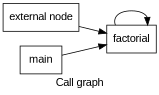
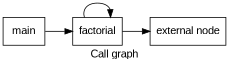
edge "external node" -> "factorial": reversed
